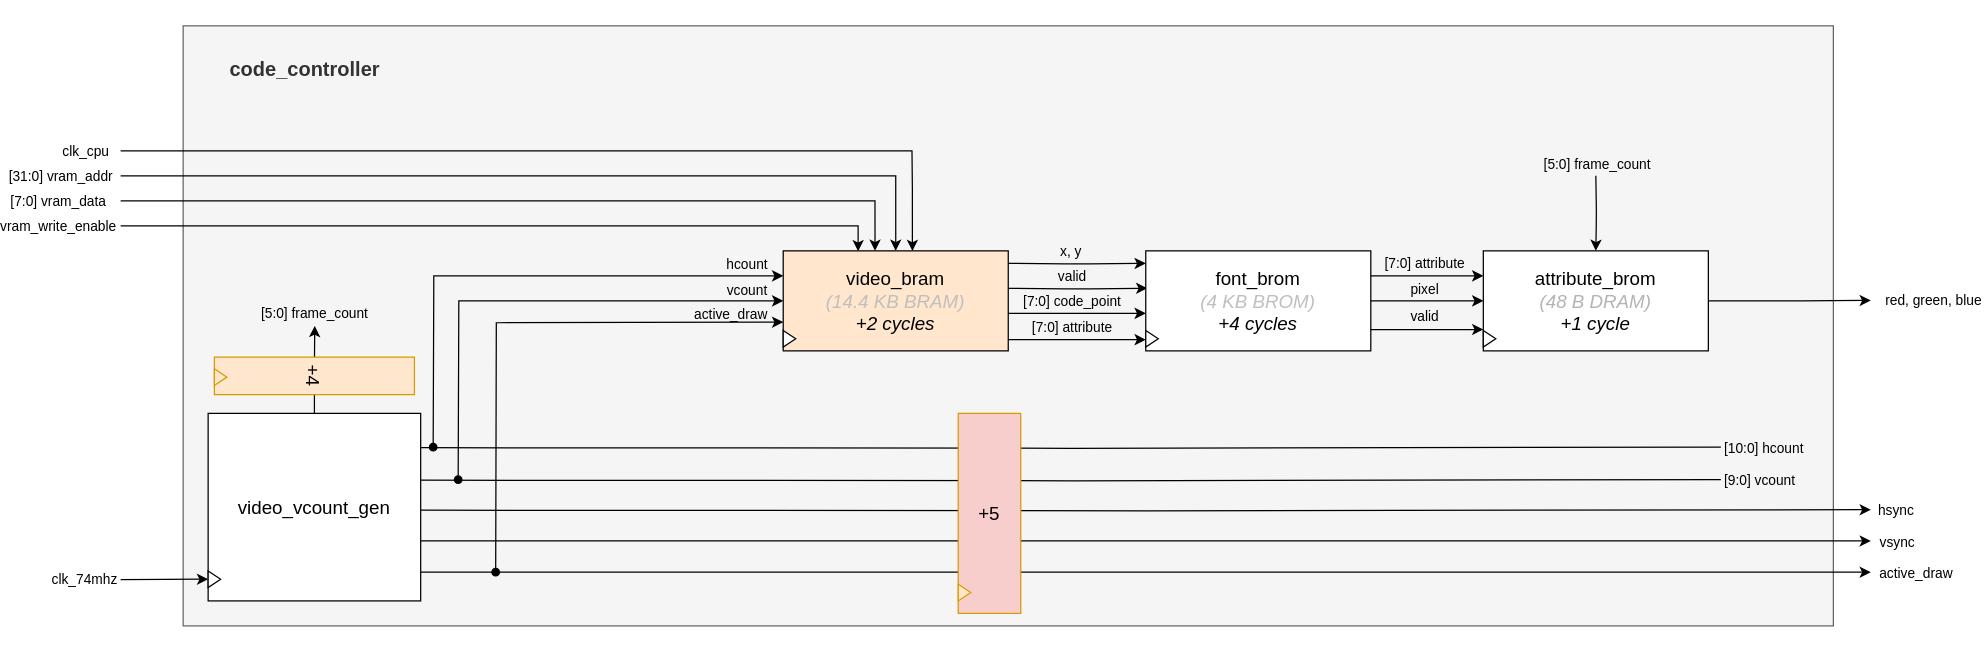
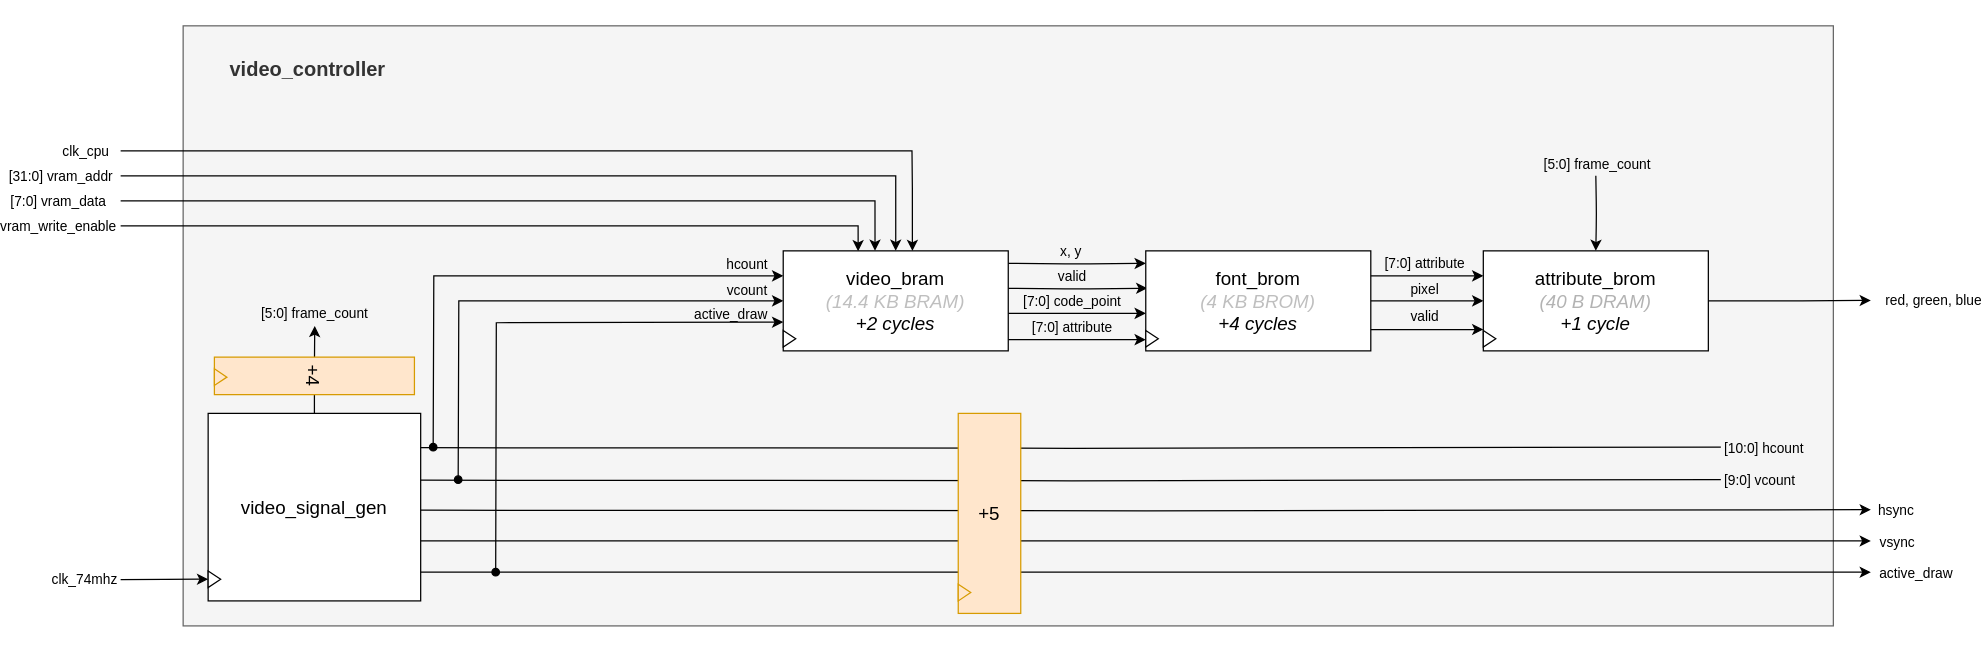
node "code_controller": label "code_controller" -> "video_controller"
node "video_bram (14.4 KB BRAM) +2 cycles": fillcolor #ffe6cc -> #ffffff
node "attribute_brom (48 B DRAM) +1 cycle": label "attribute_brom (48 B DRAM) +1 cycle" -> "attribute_brom (40 B DRAM) +1 cycle"
node "video_vcount_gen": label "video_vcount_gen" -> "video_signal_gen"
node "+5": fillcolor #f8cecc -> #ffe6cc
